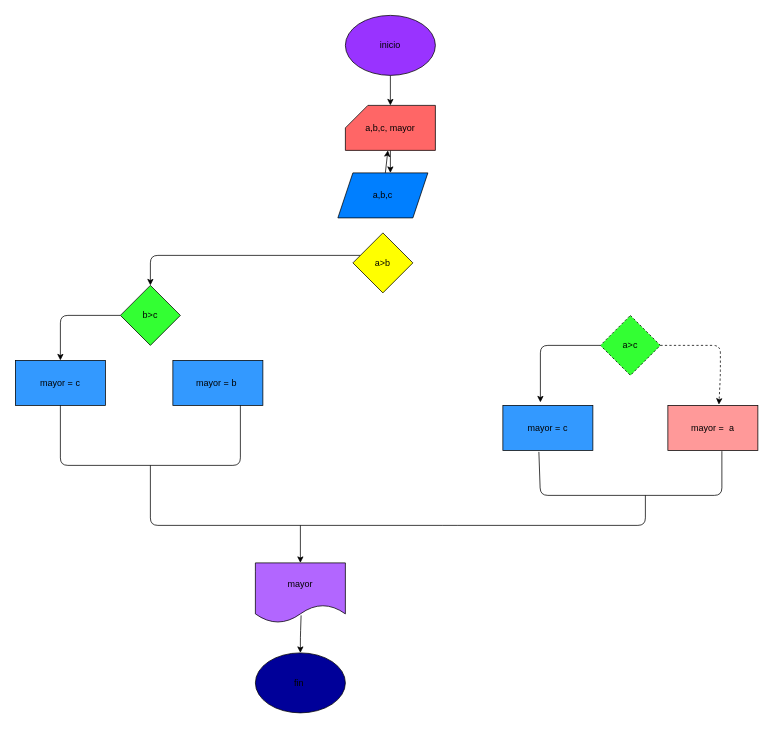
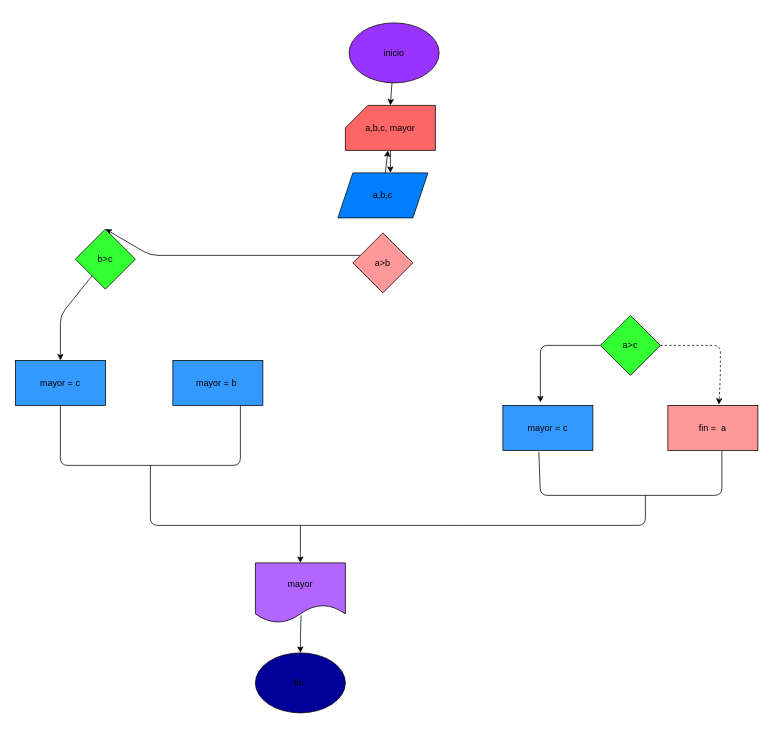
node "inicio": moved (390, 45) -> (394, 53)
node "a>b": fillcolor #ffff00 -> #ff9999
node "b>c": moved (150, 315) -> (105, 259)
node "a>c": style dashed -> solid
node "mayor = a": label "mayor = a" -> "fin = a"
